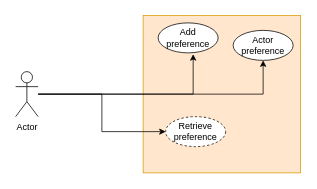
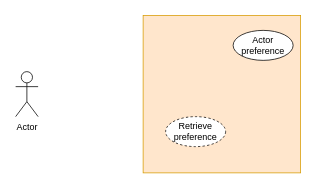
node "Add preference": removed
edge "Actor" -> "Add preference": removed
edge "Actor" -> "Actor preference": removed
edge "Actor" -> "Retrieve preference": removed
